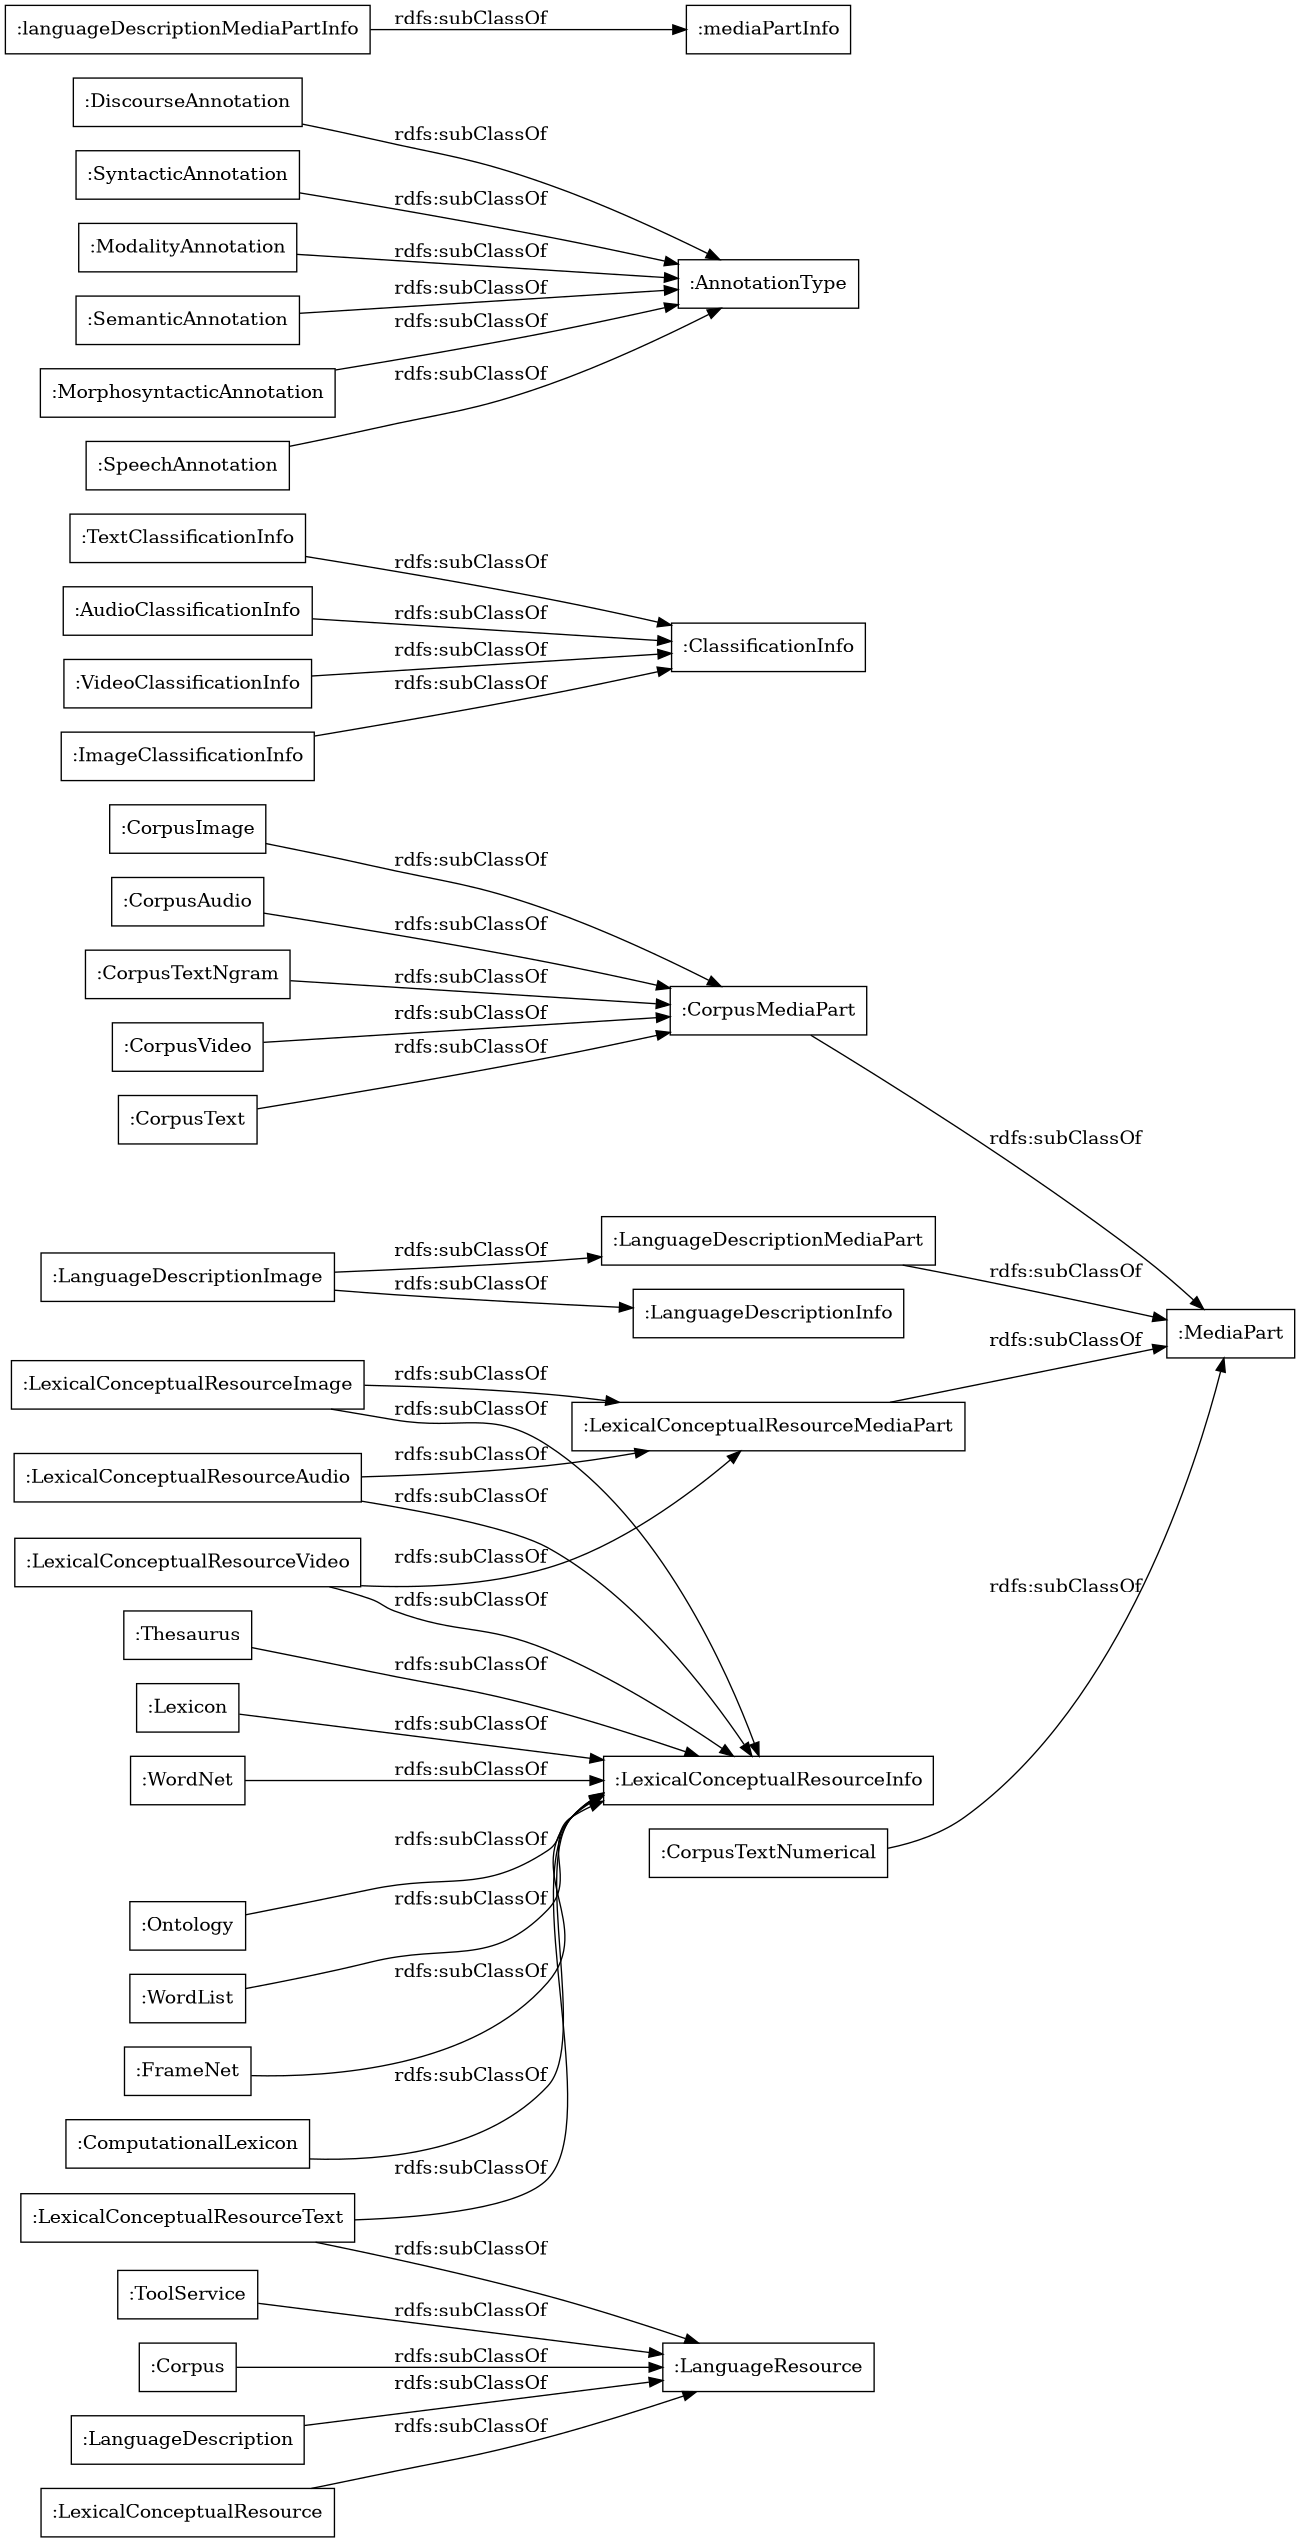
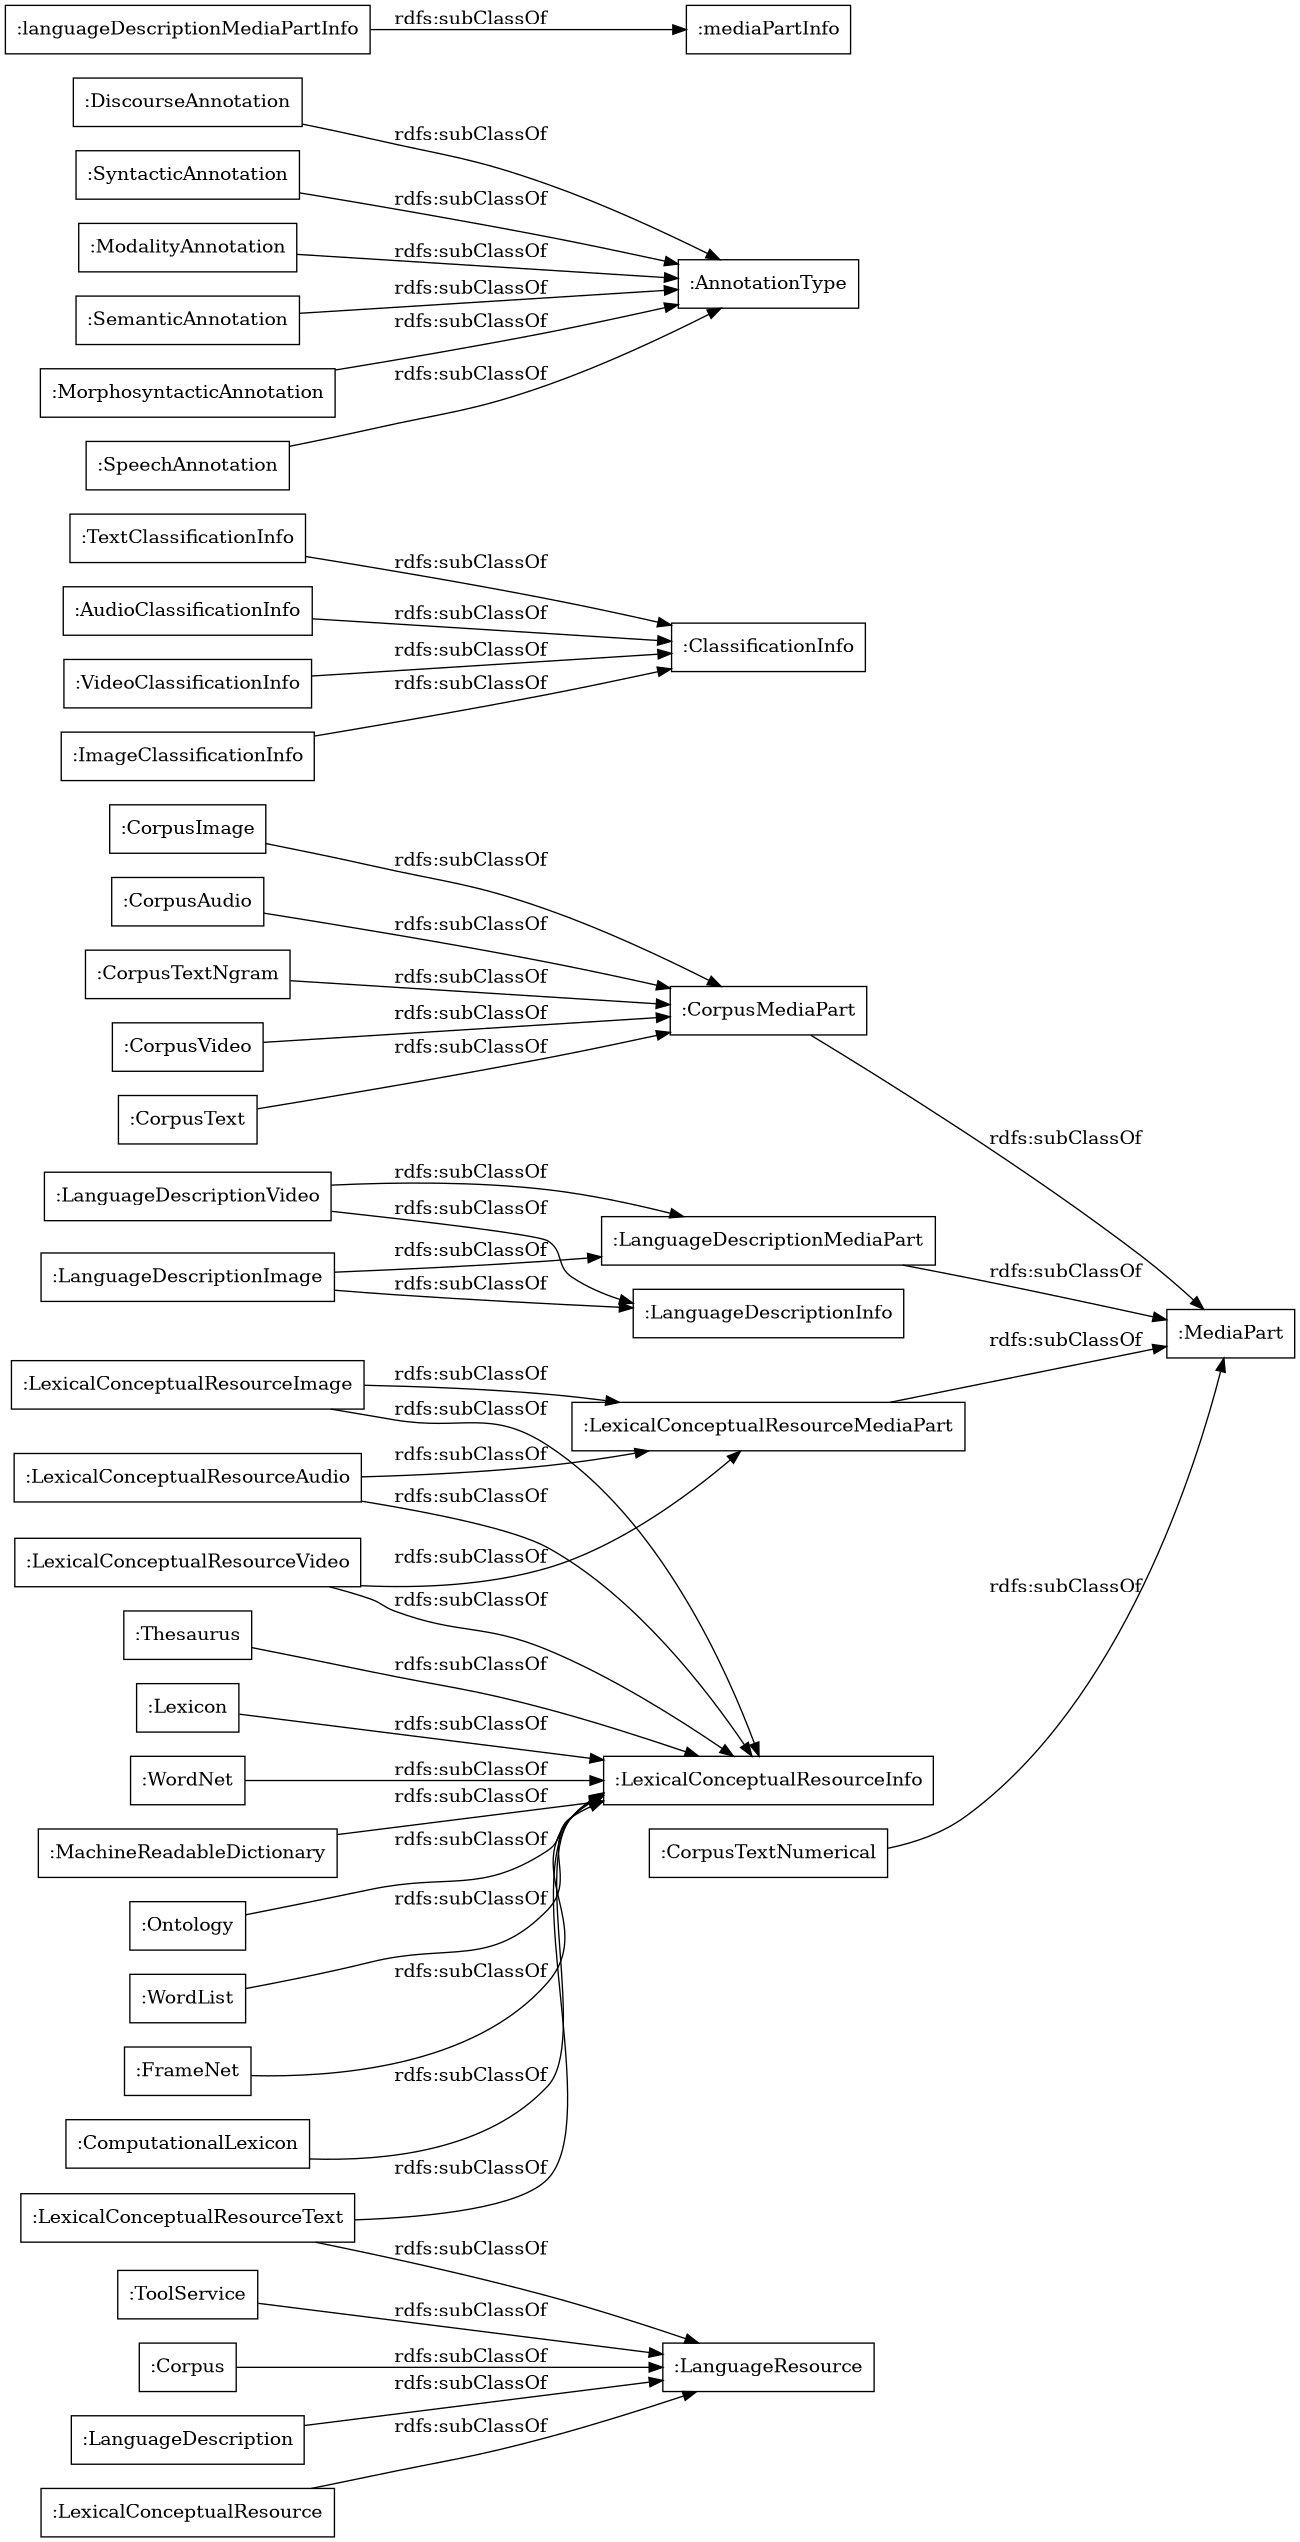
node ":LanguageDescriptionVideo": added
node ":MachineReadableDictionary": added
